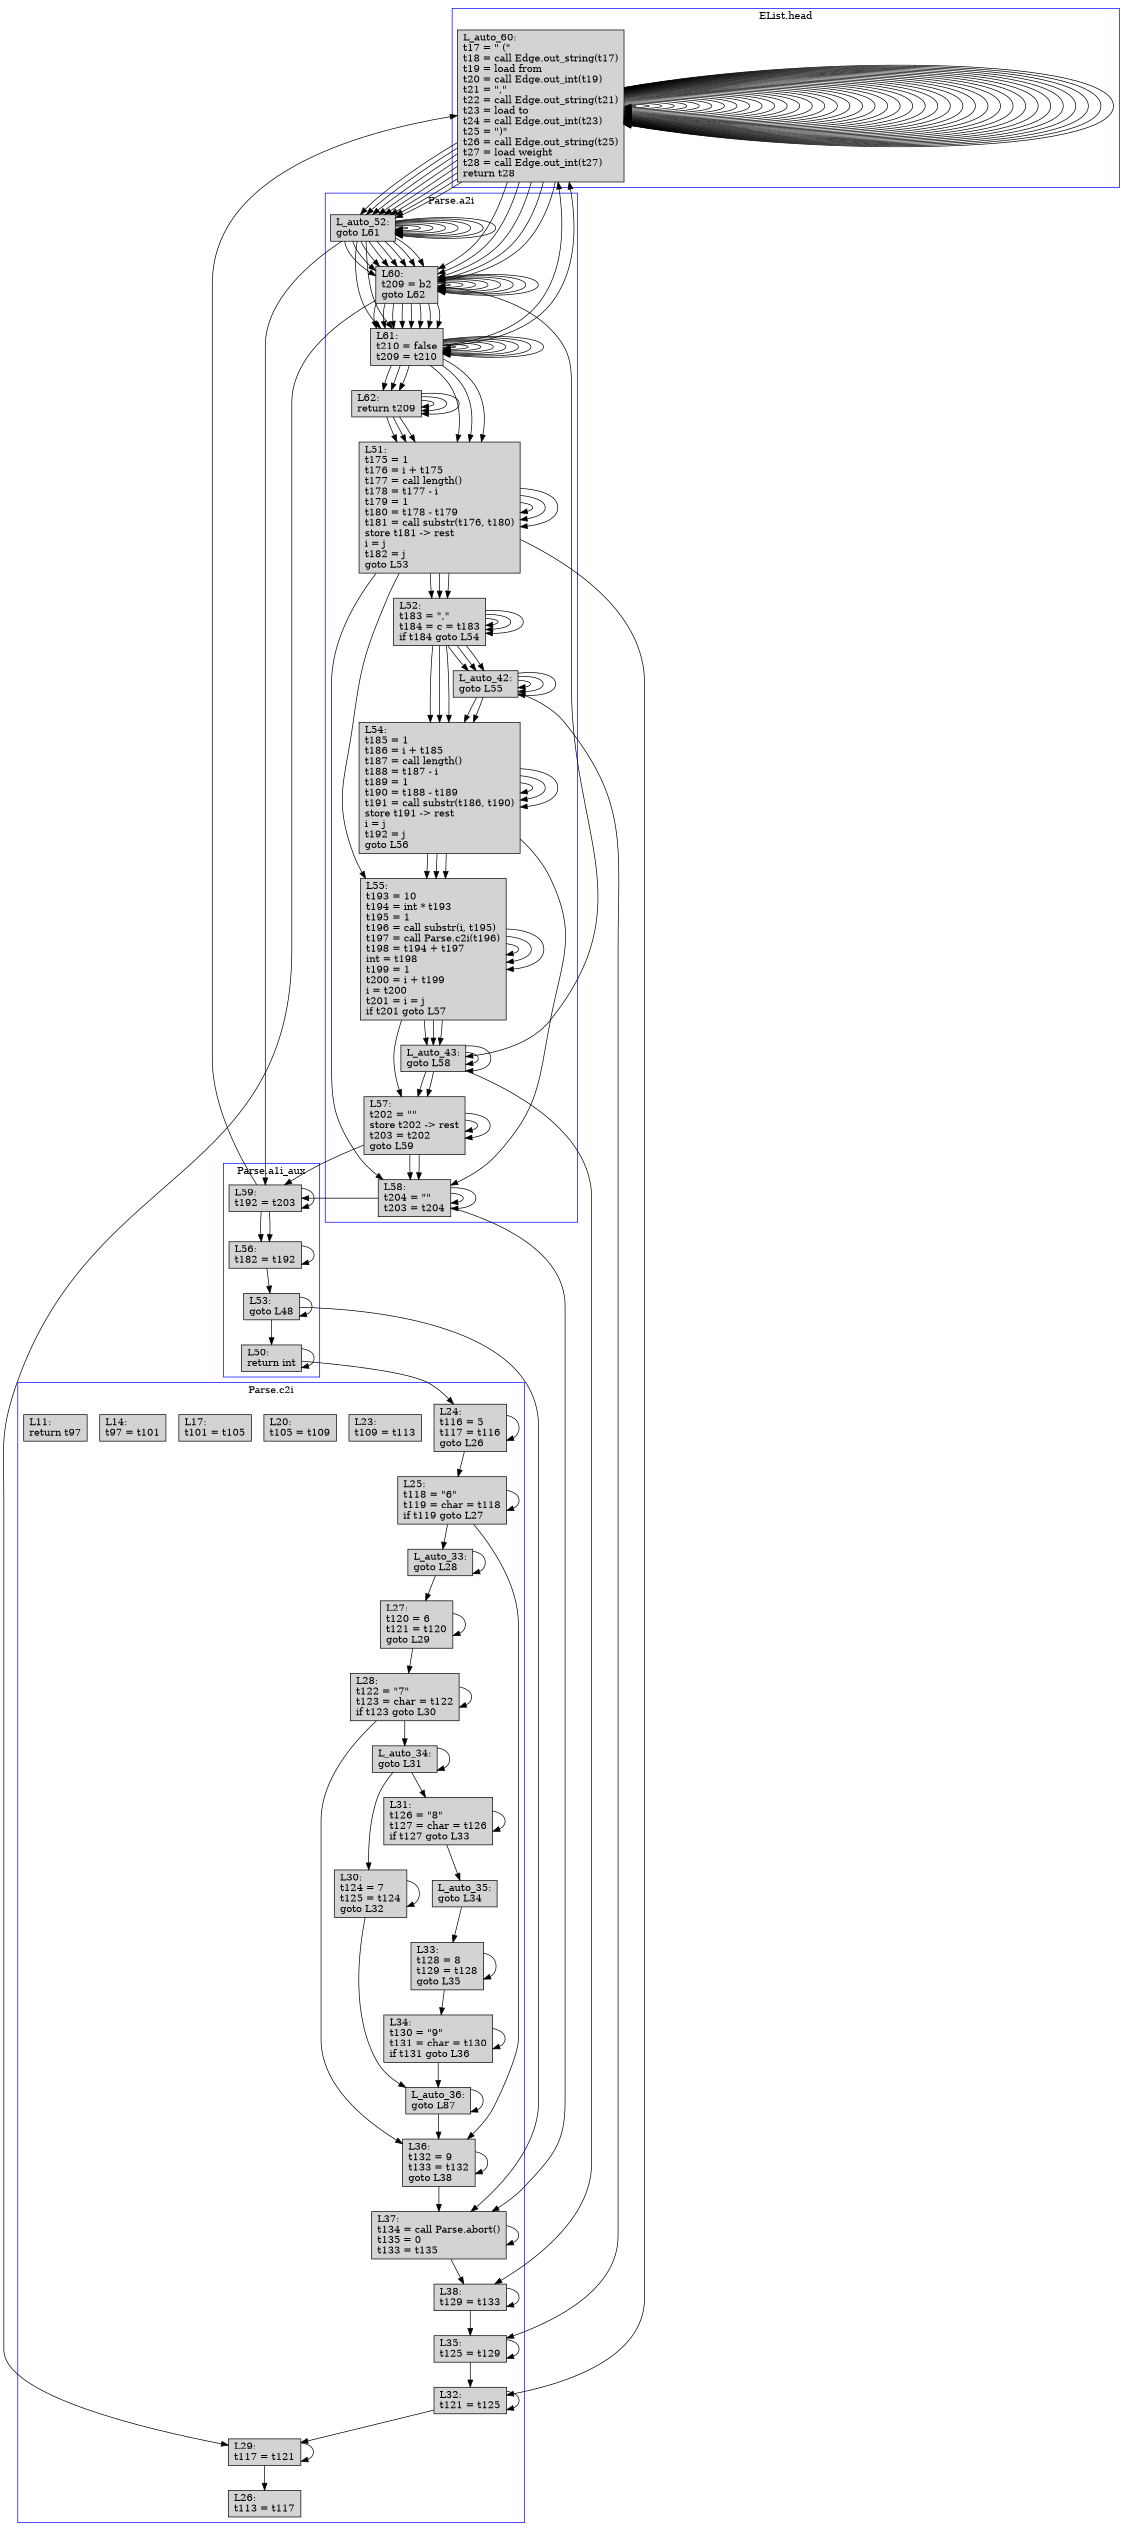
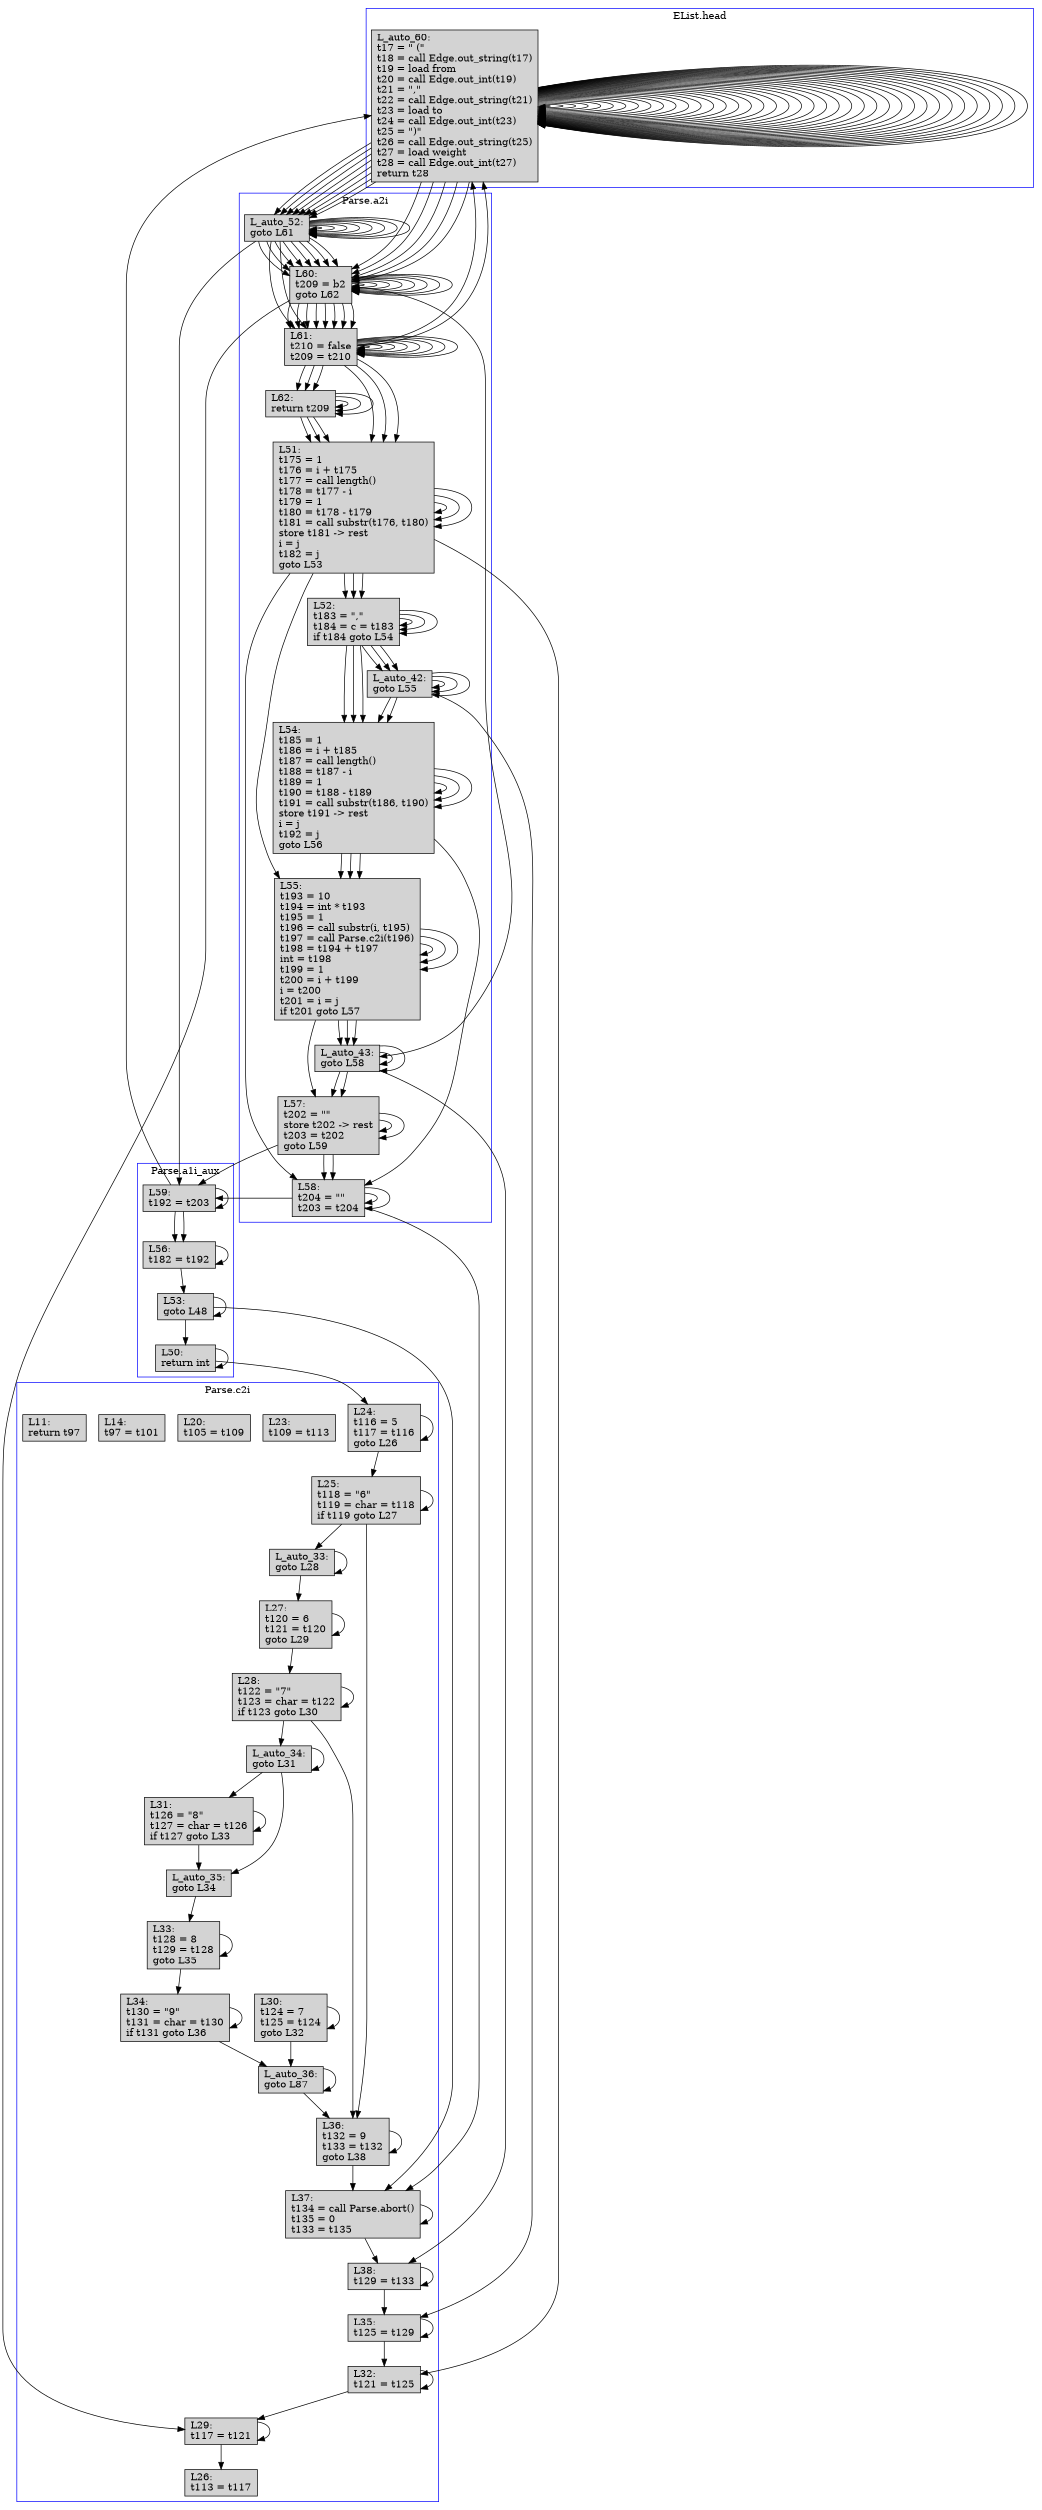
node "L17: t101 = t105": removed
edge "L_auto_34: goto L31" -> "L30: t124 = 7 t125 = t124 goto L32": now "L_auto_34: goto L31" -> "L_auto_35: goto L34"
